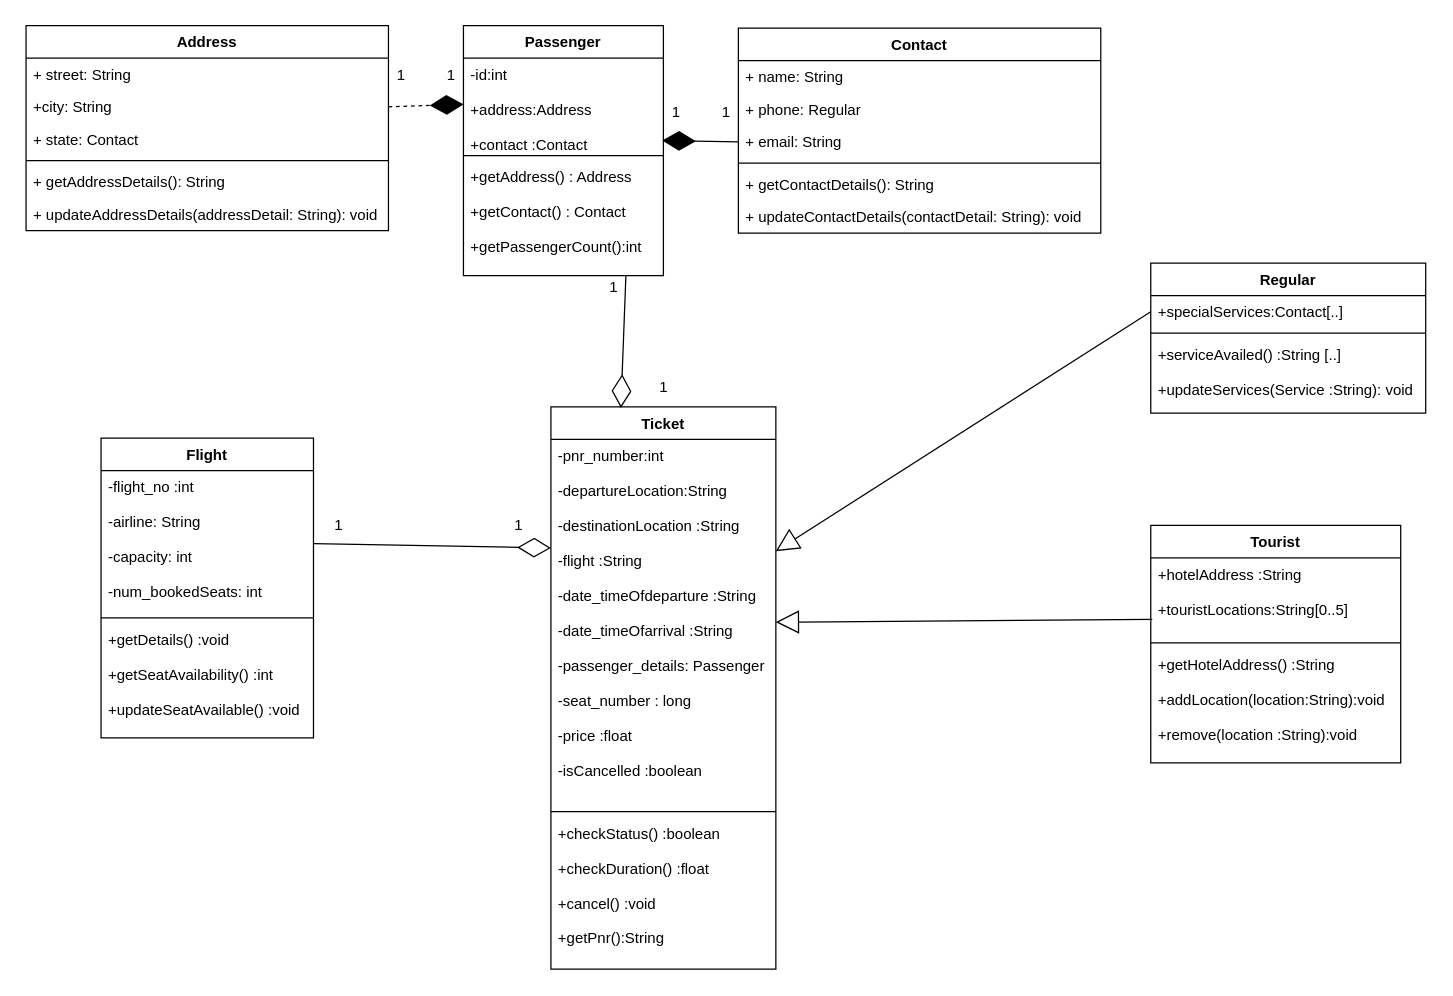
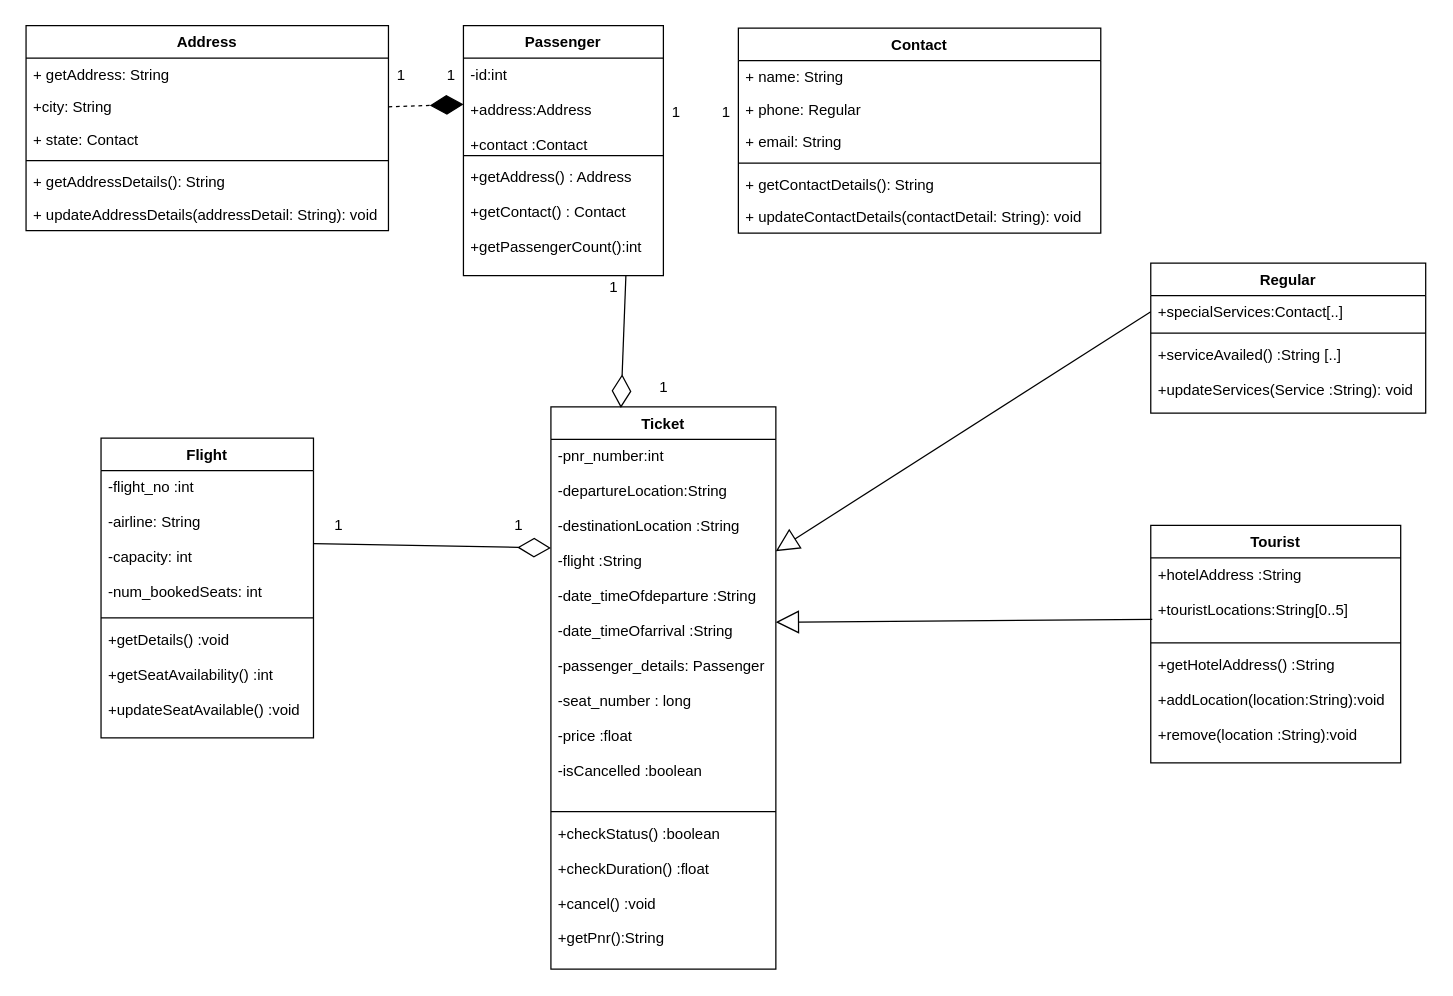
node "+ street: String": label "+ street: String" -> "+ getAddress: String"
edge "+ email: String" -> "-id:int +address:Address +contact :Contact": removed
